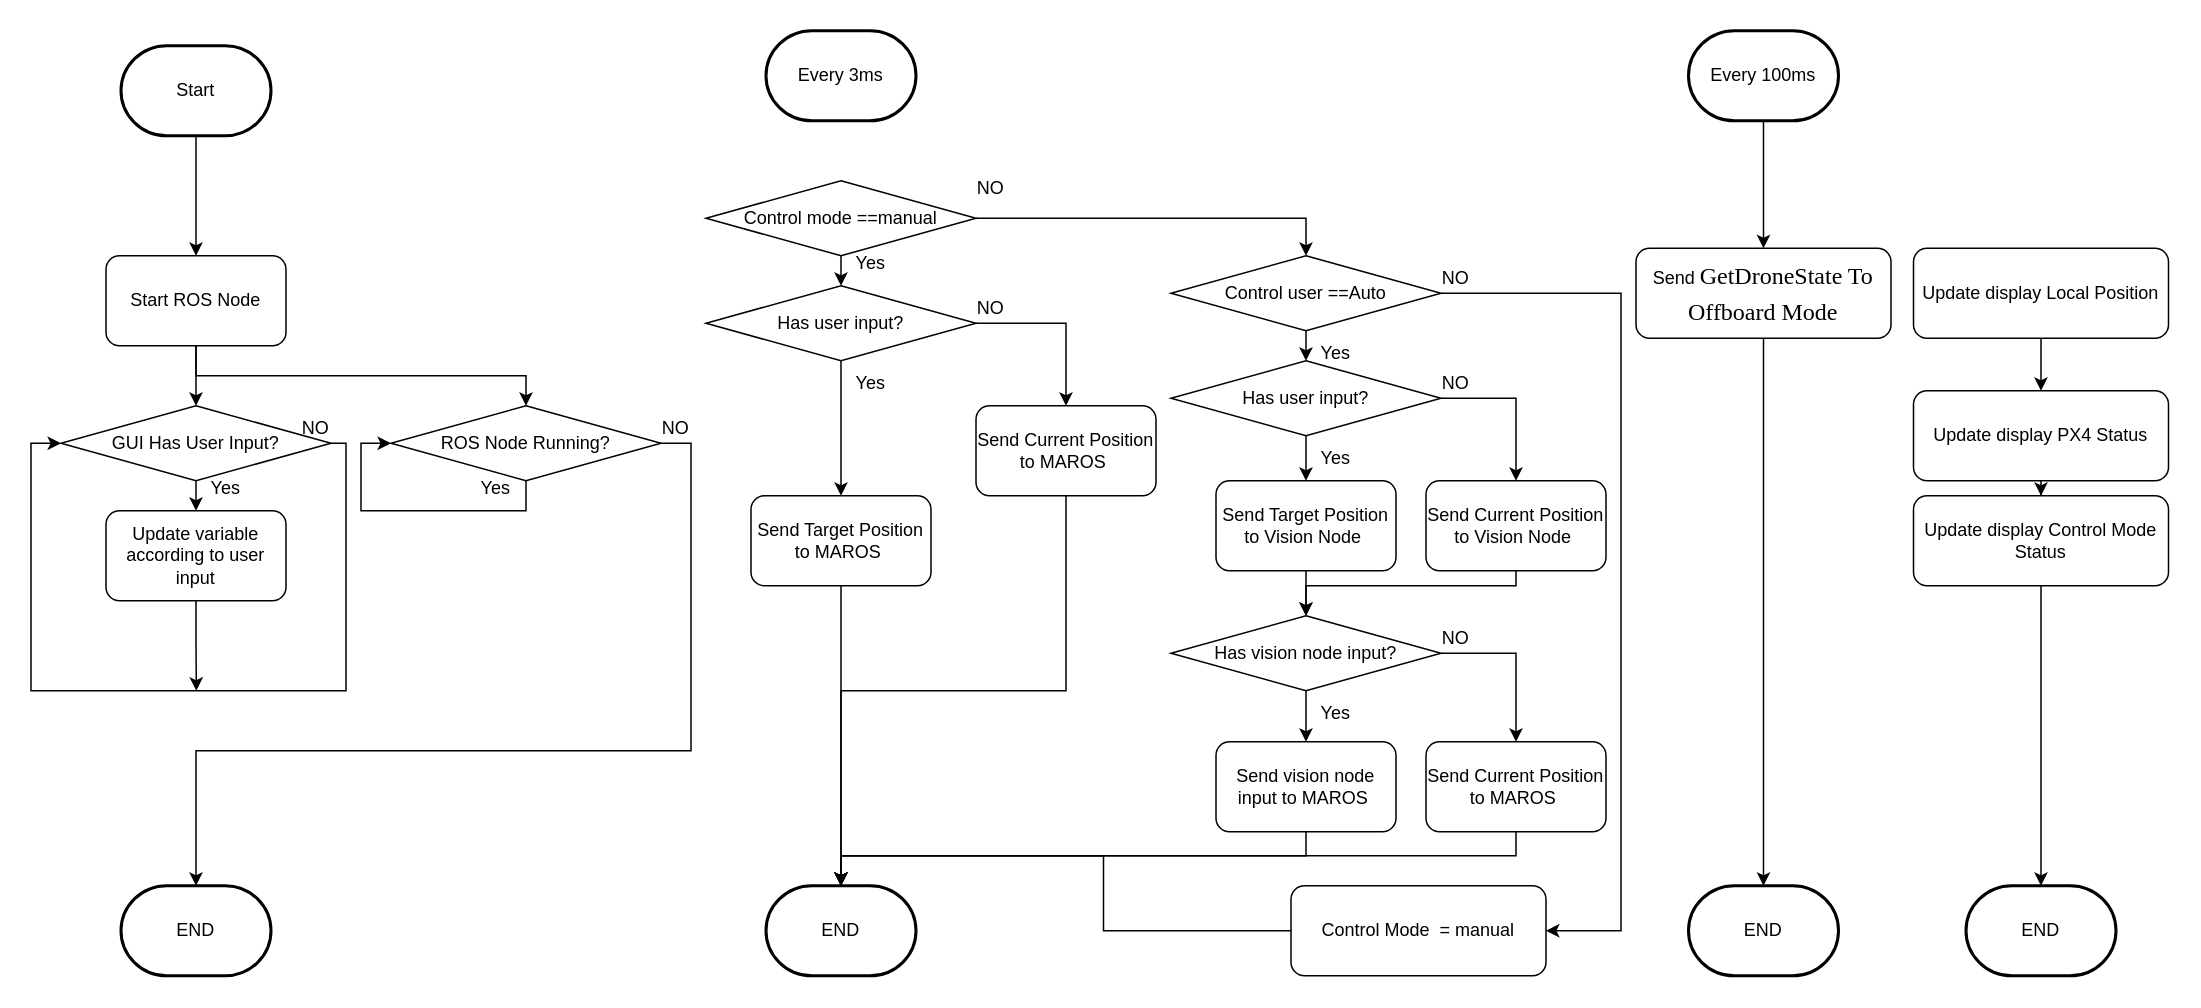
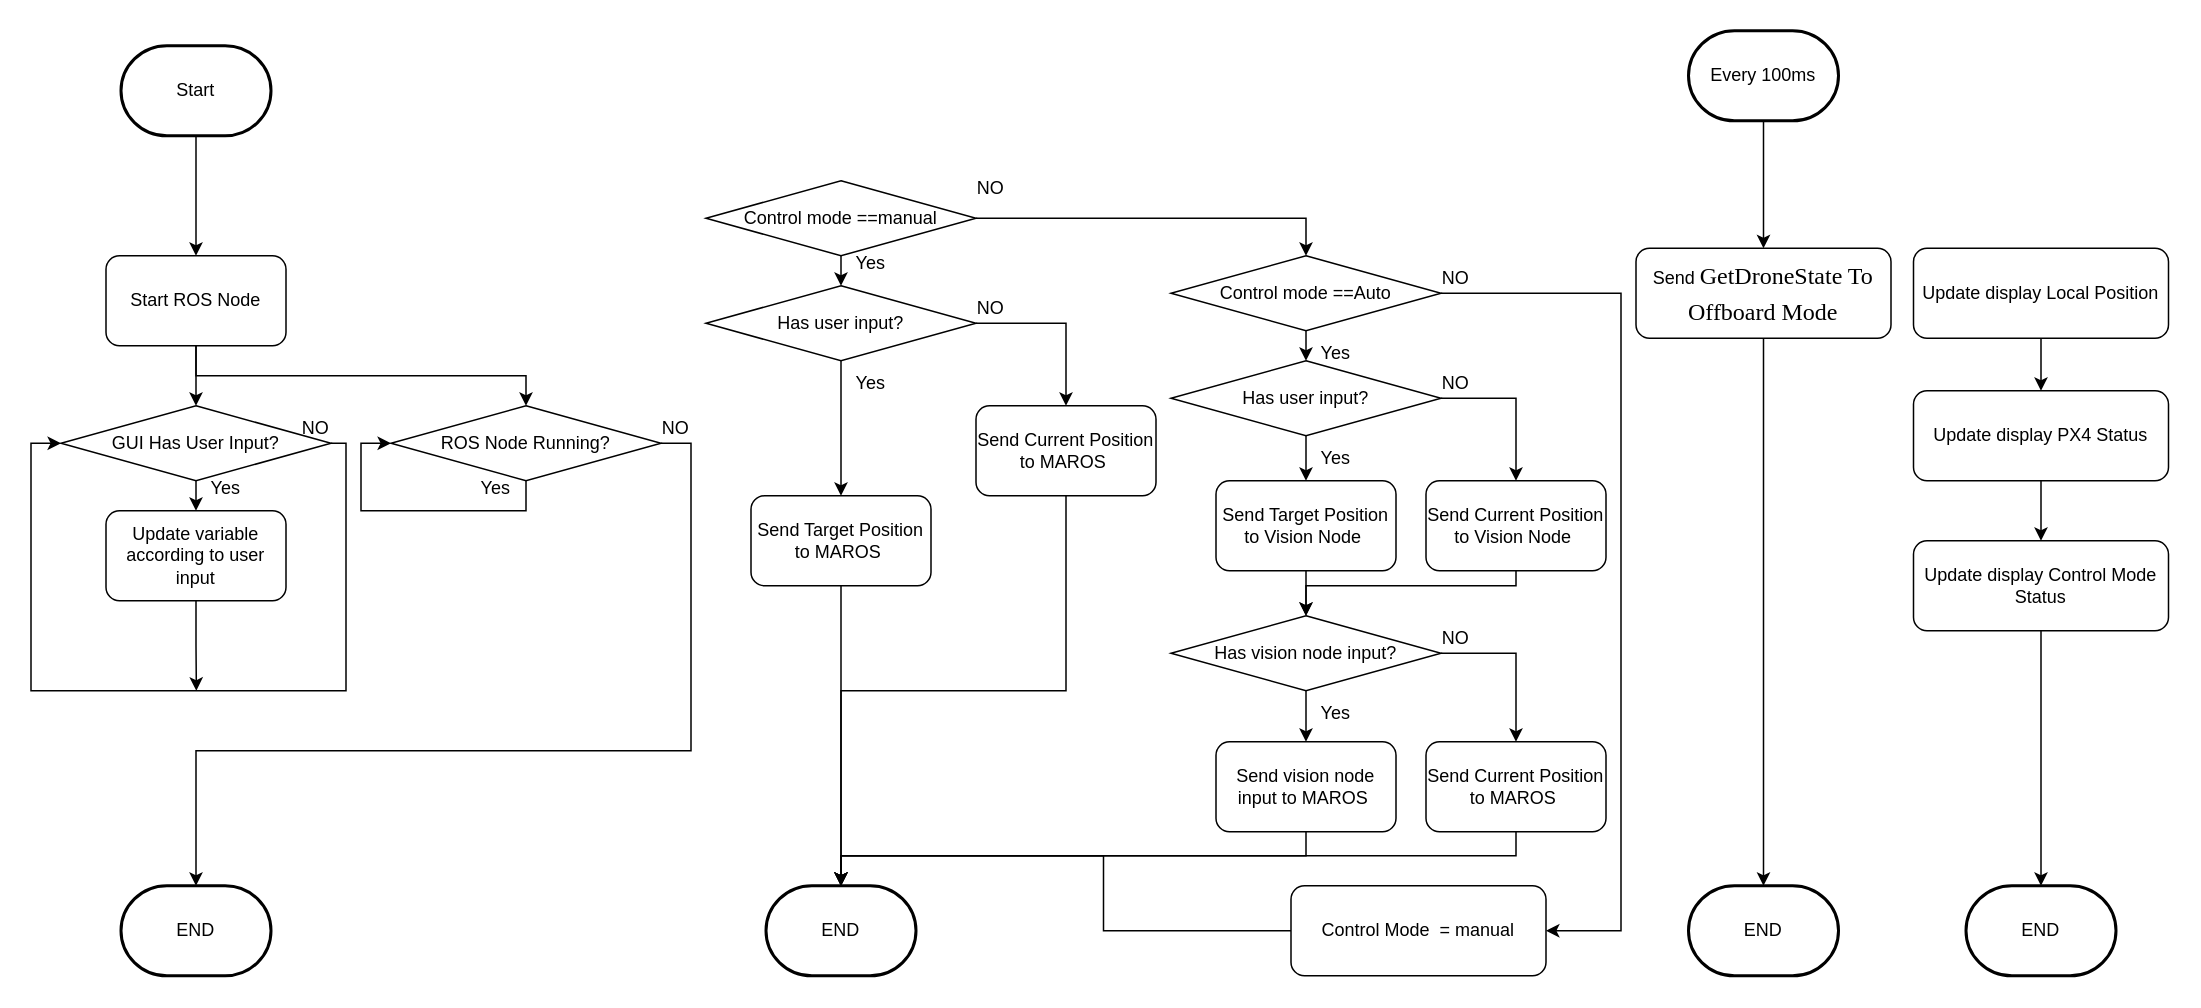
node "Every 3ms": removed
node "Control user ==Auto": label "Control user ==Auto" -> "Control mode ==Auto"
node "Update display Control Mode Status": moved (2041, 541) -> (2041, 586)
